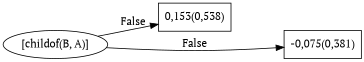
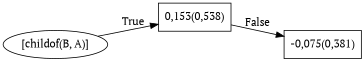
edge "[childof(B, A)]" -> "0,153(0,538)": label "False" -> "True"
edge "[childof(B, A)]" -> "-0,075(0,381)": now "0,153(0,538)" -> "-0,075(0,381)"
